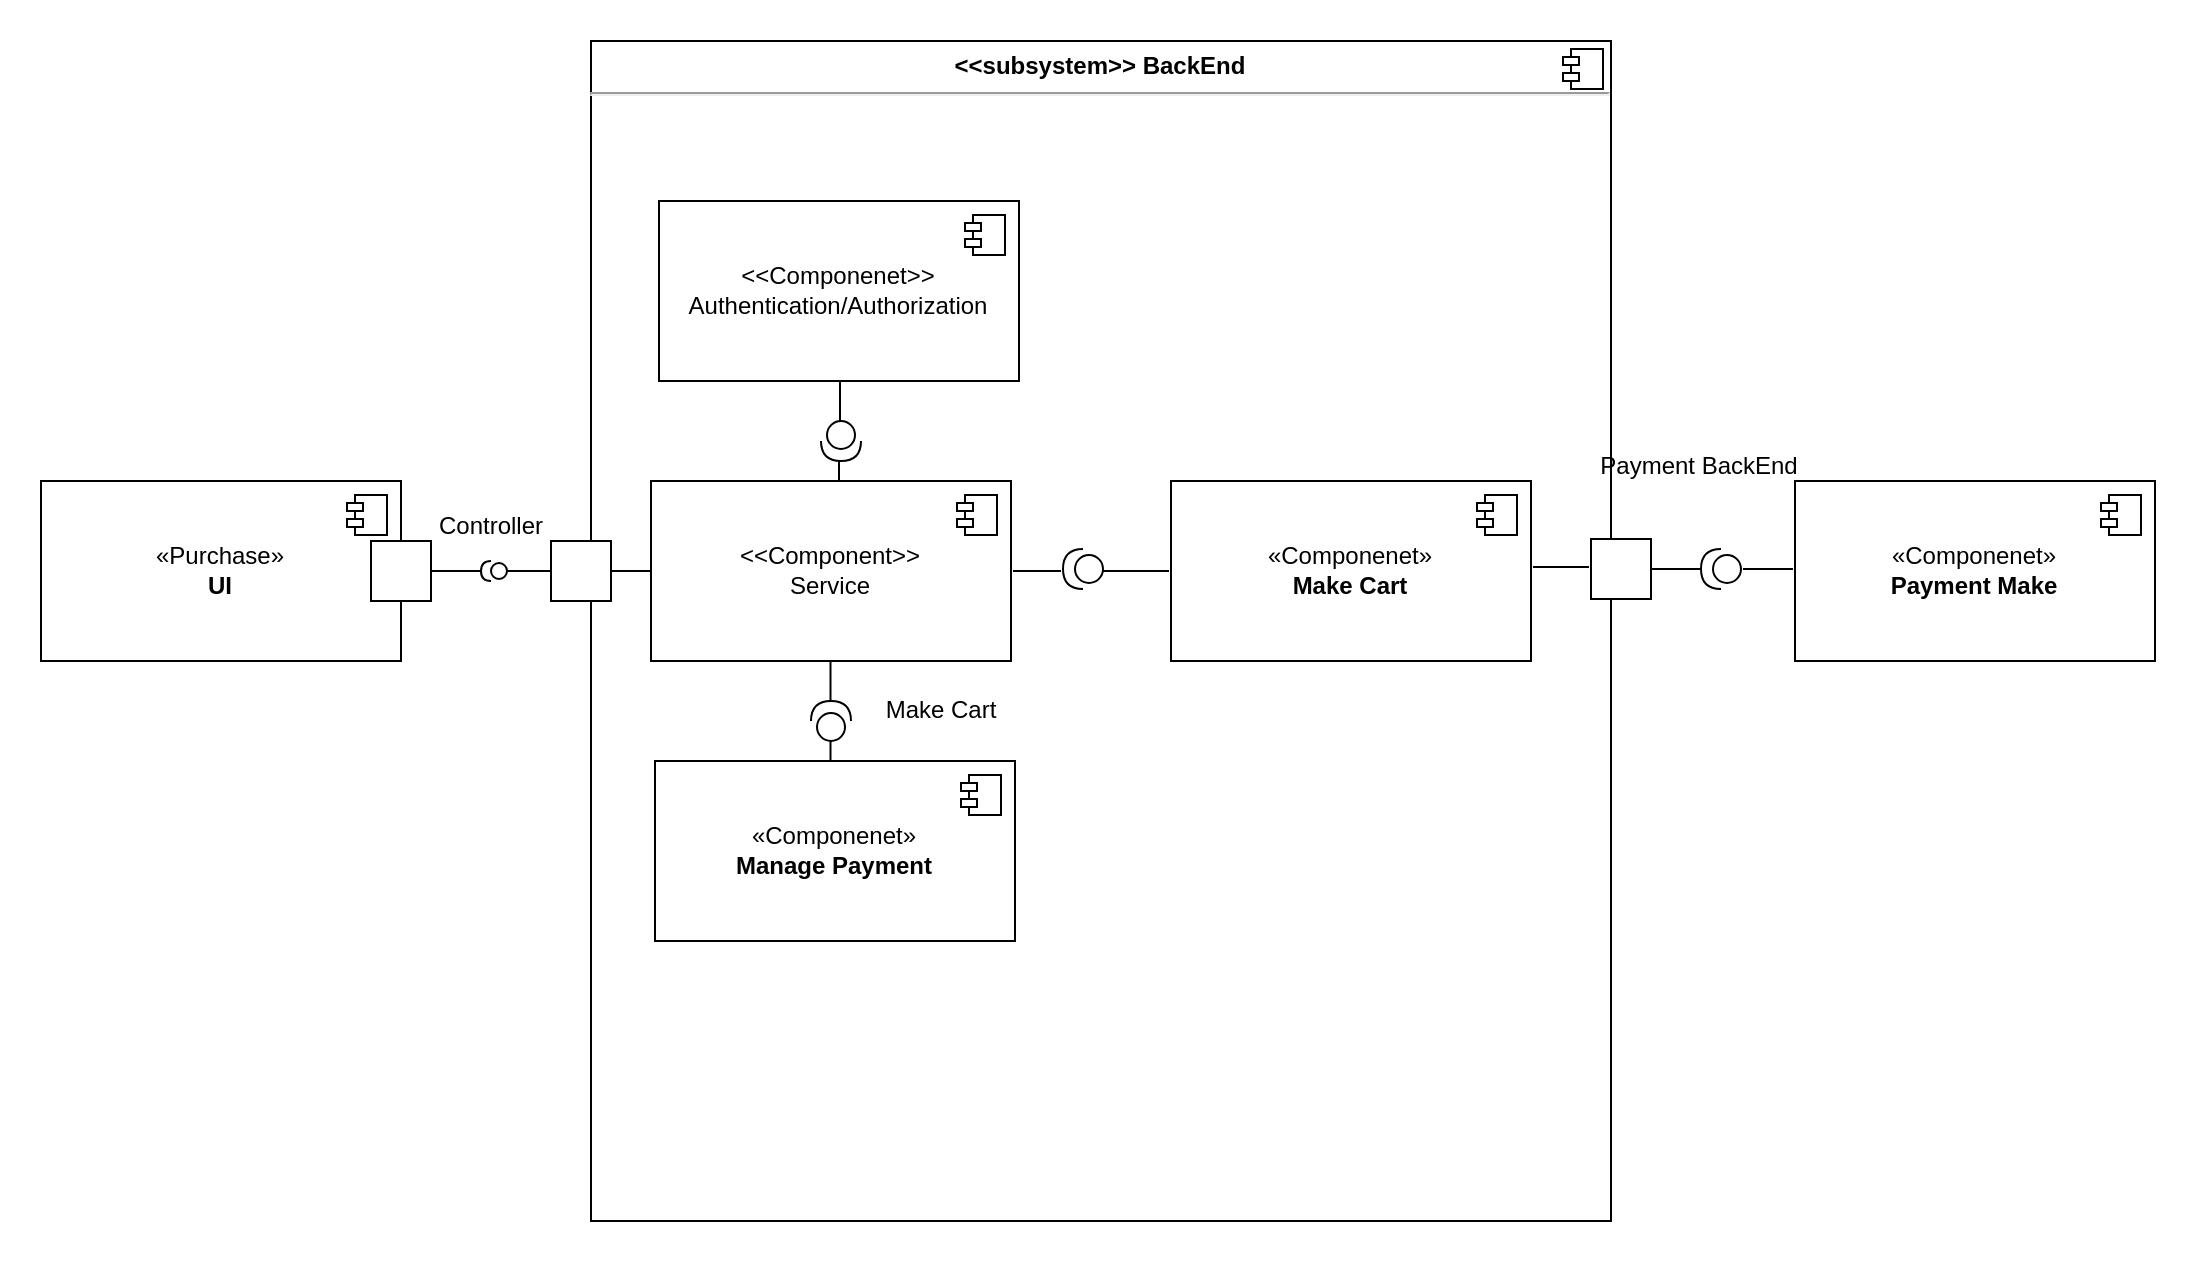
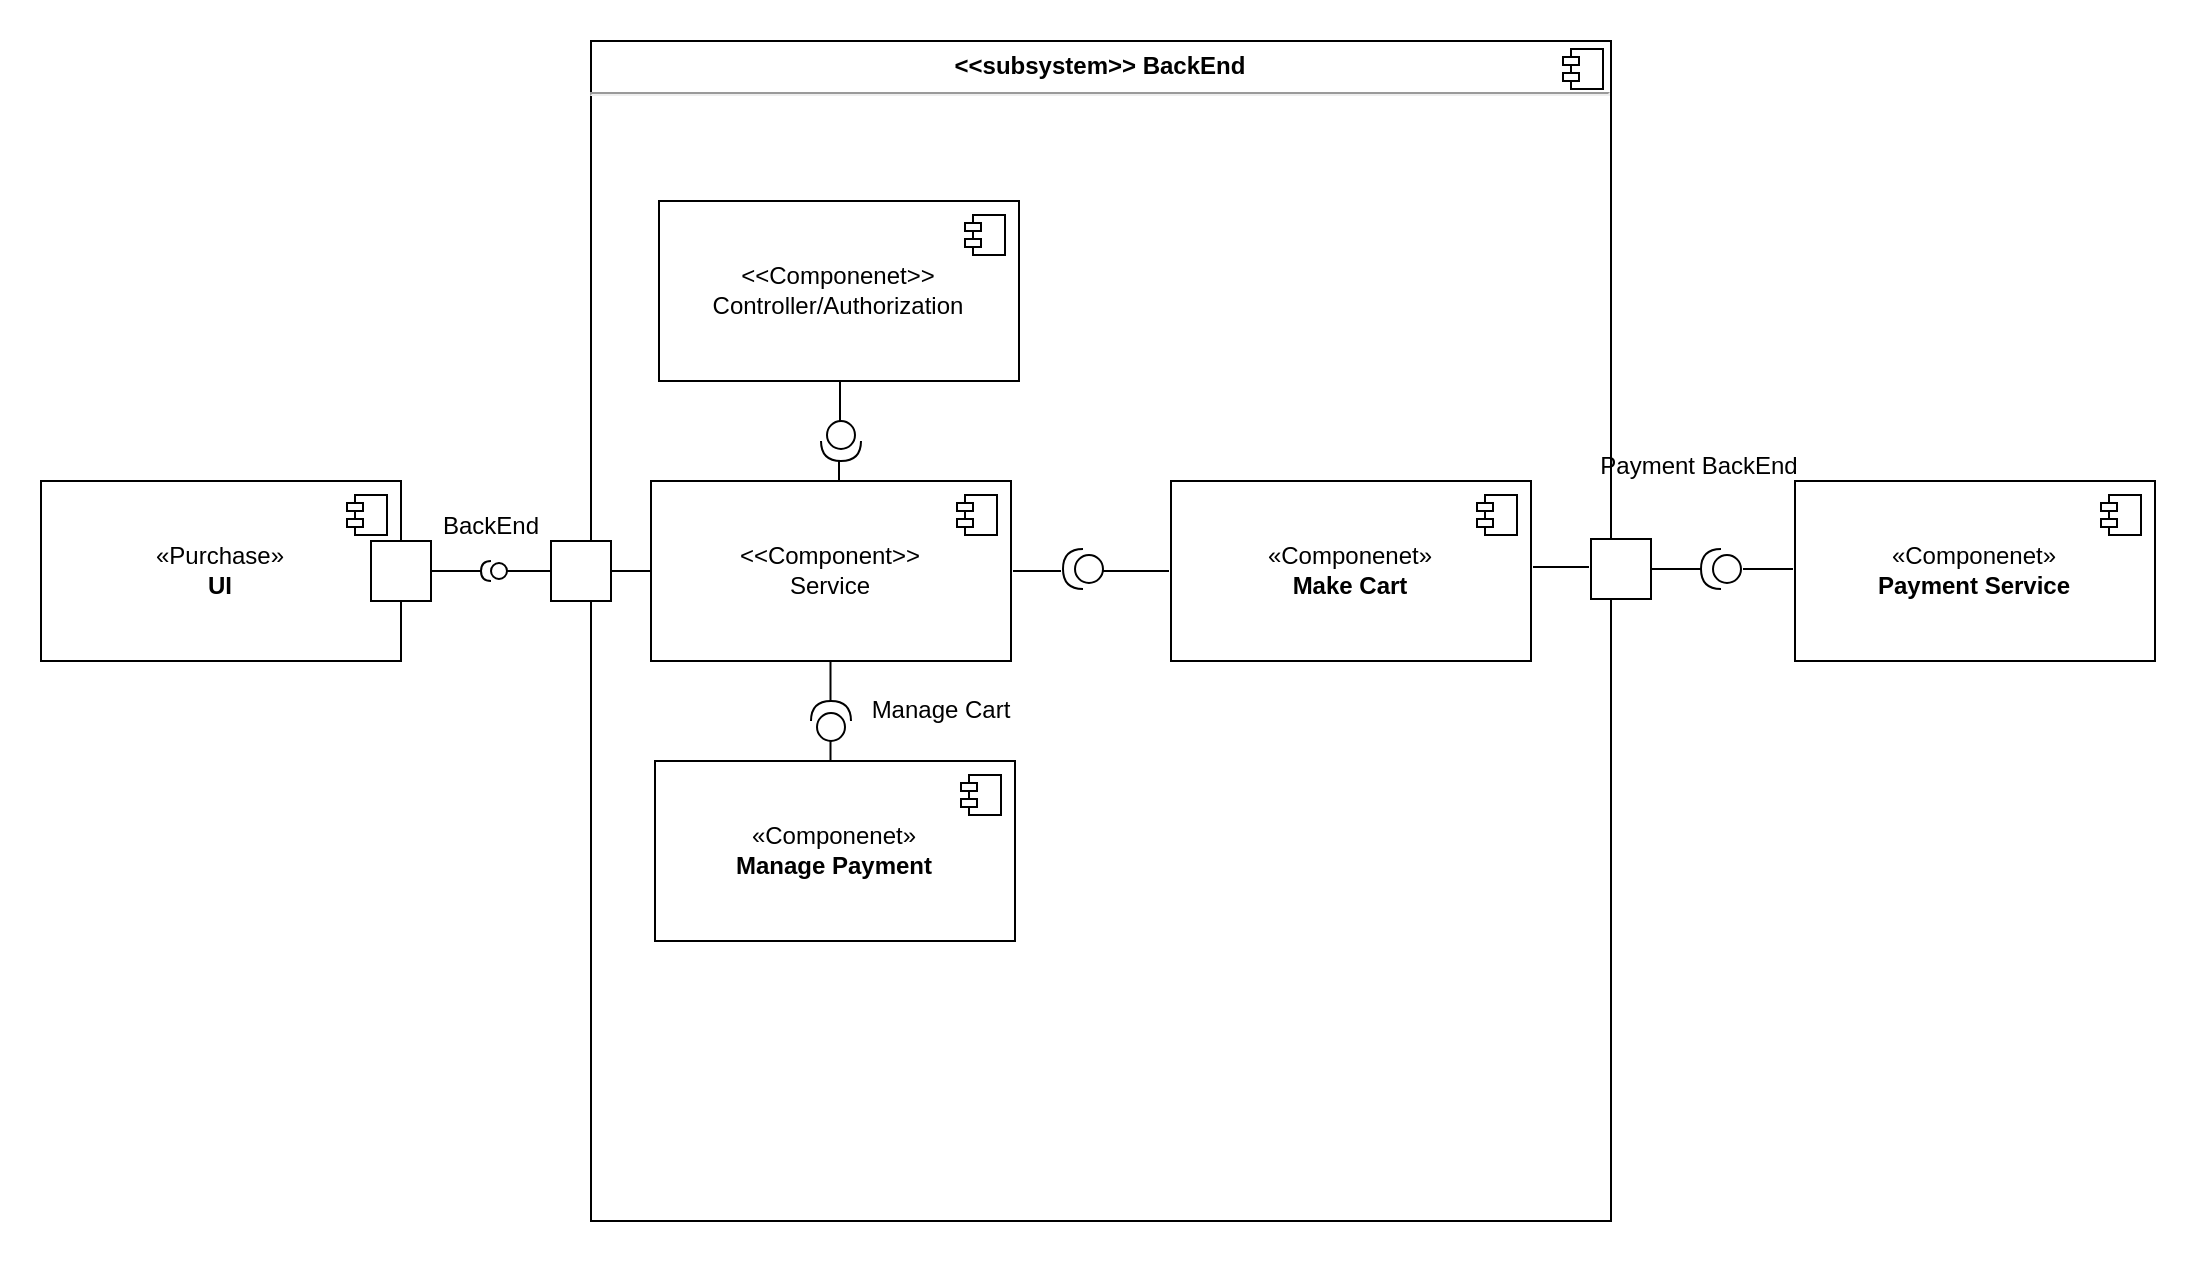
node "<<Componenet>> Authentication/Authorization": label "<<Componenet>> Authentication/Authorization" -> "<<Componenet>> Controller/Authorization"
node "Controller": label "Controller" -> "BackEnd"
node "«Componenet» Payment Make": label "«Componenet» Payment Make" -> "«Componenet» Payment Service"
node "Make Cart": label "Make Cart" -> "Manage Cart"
